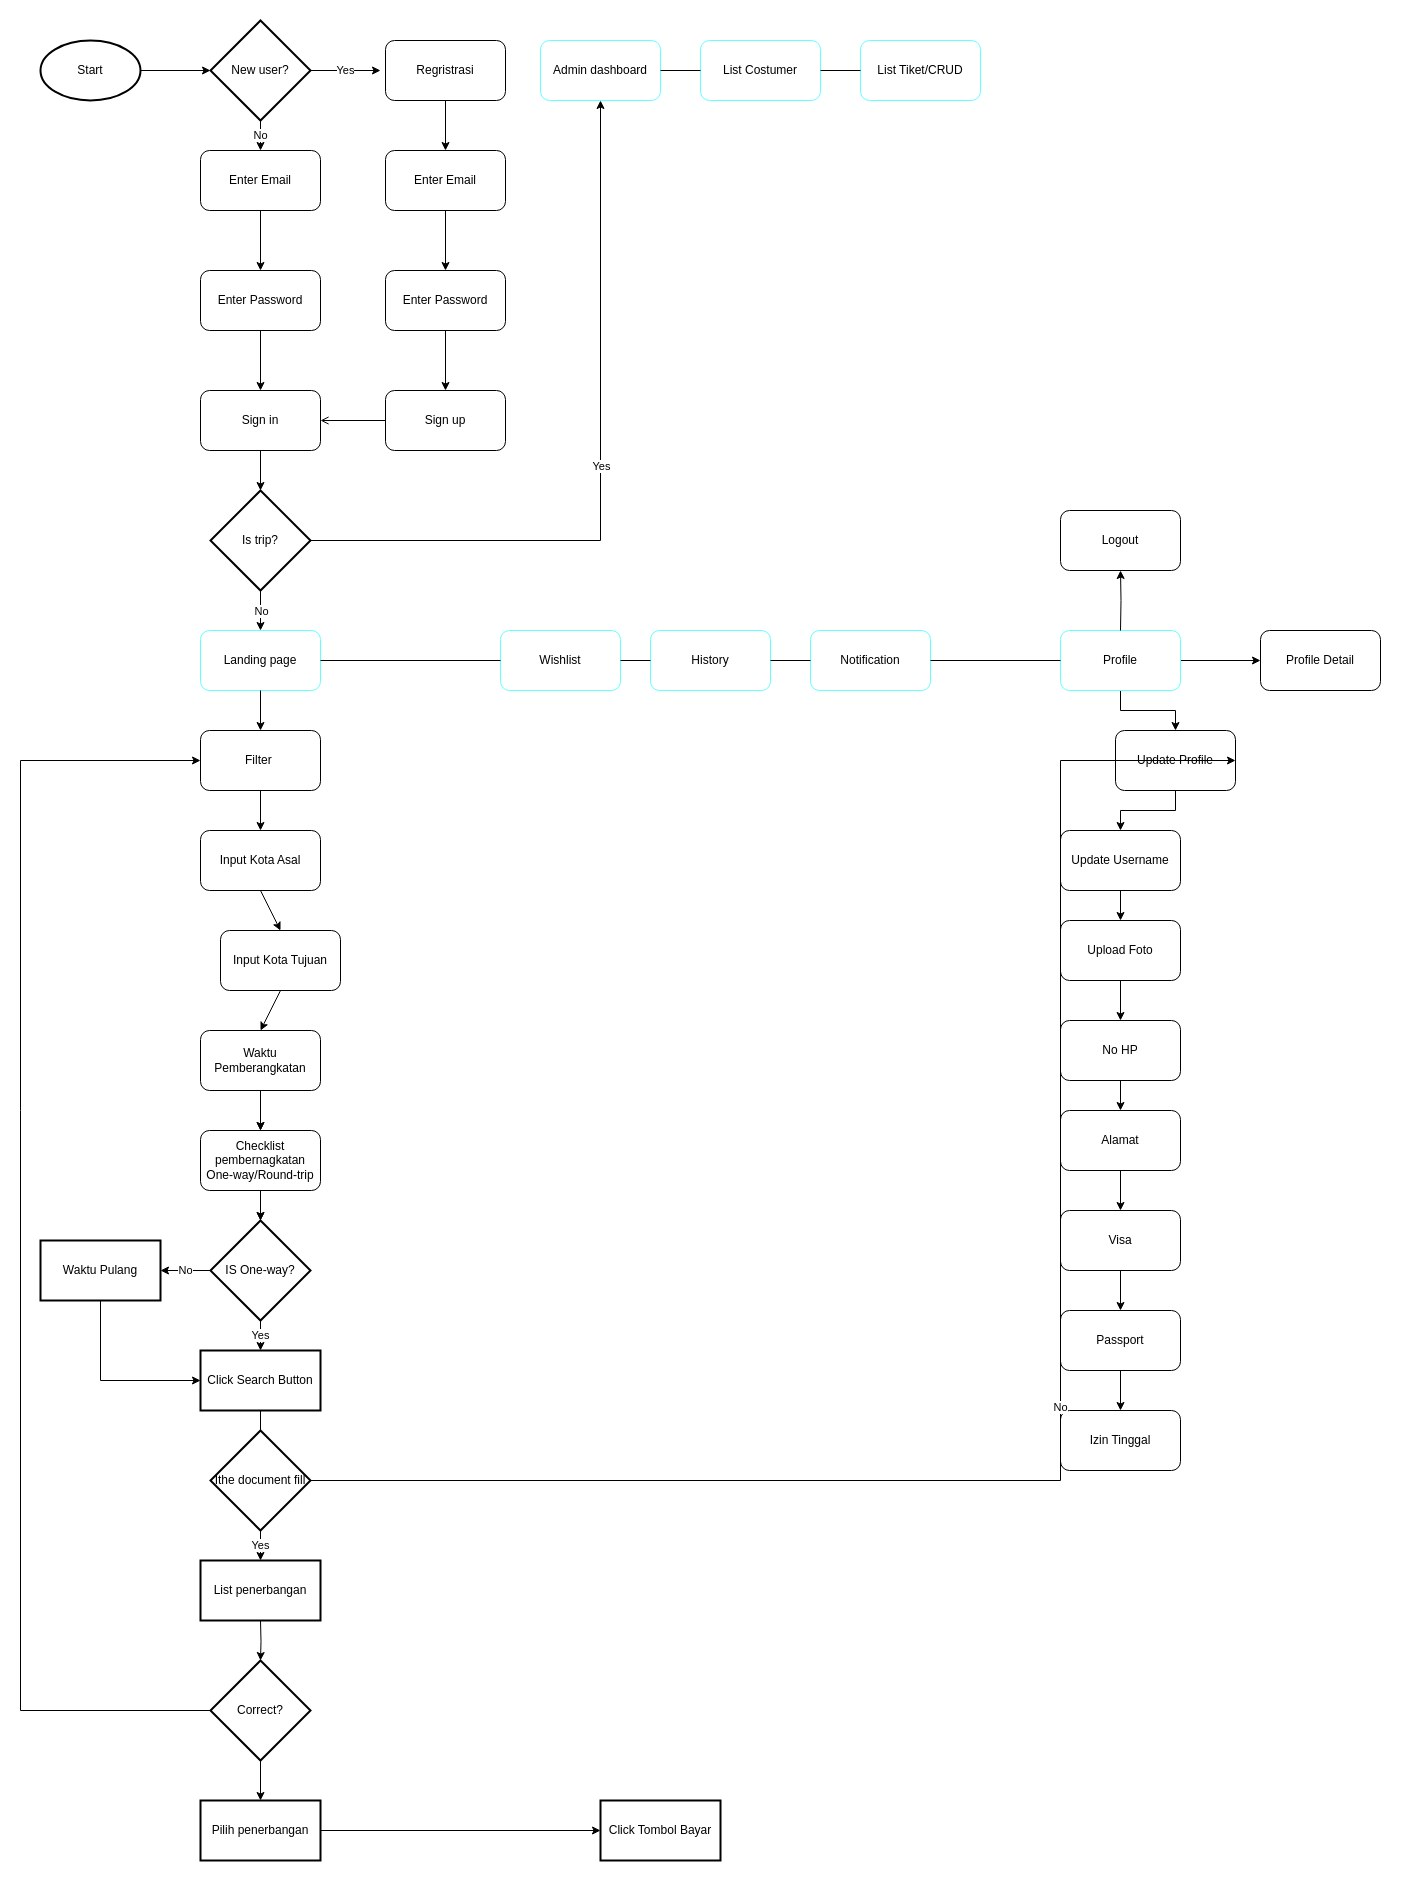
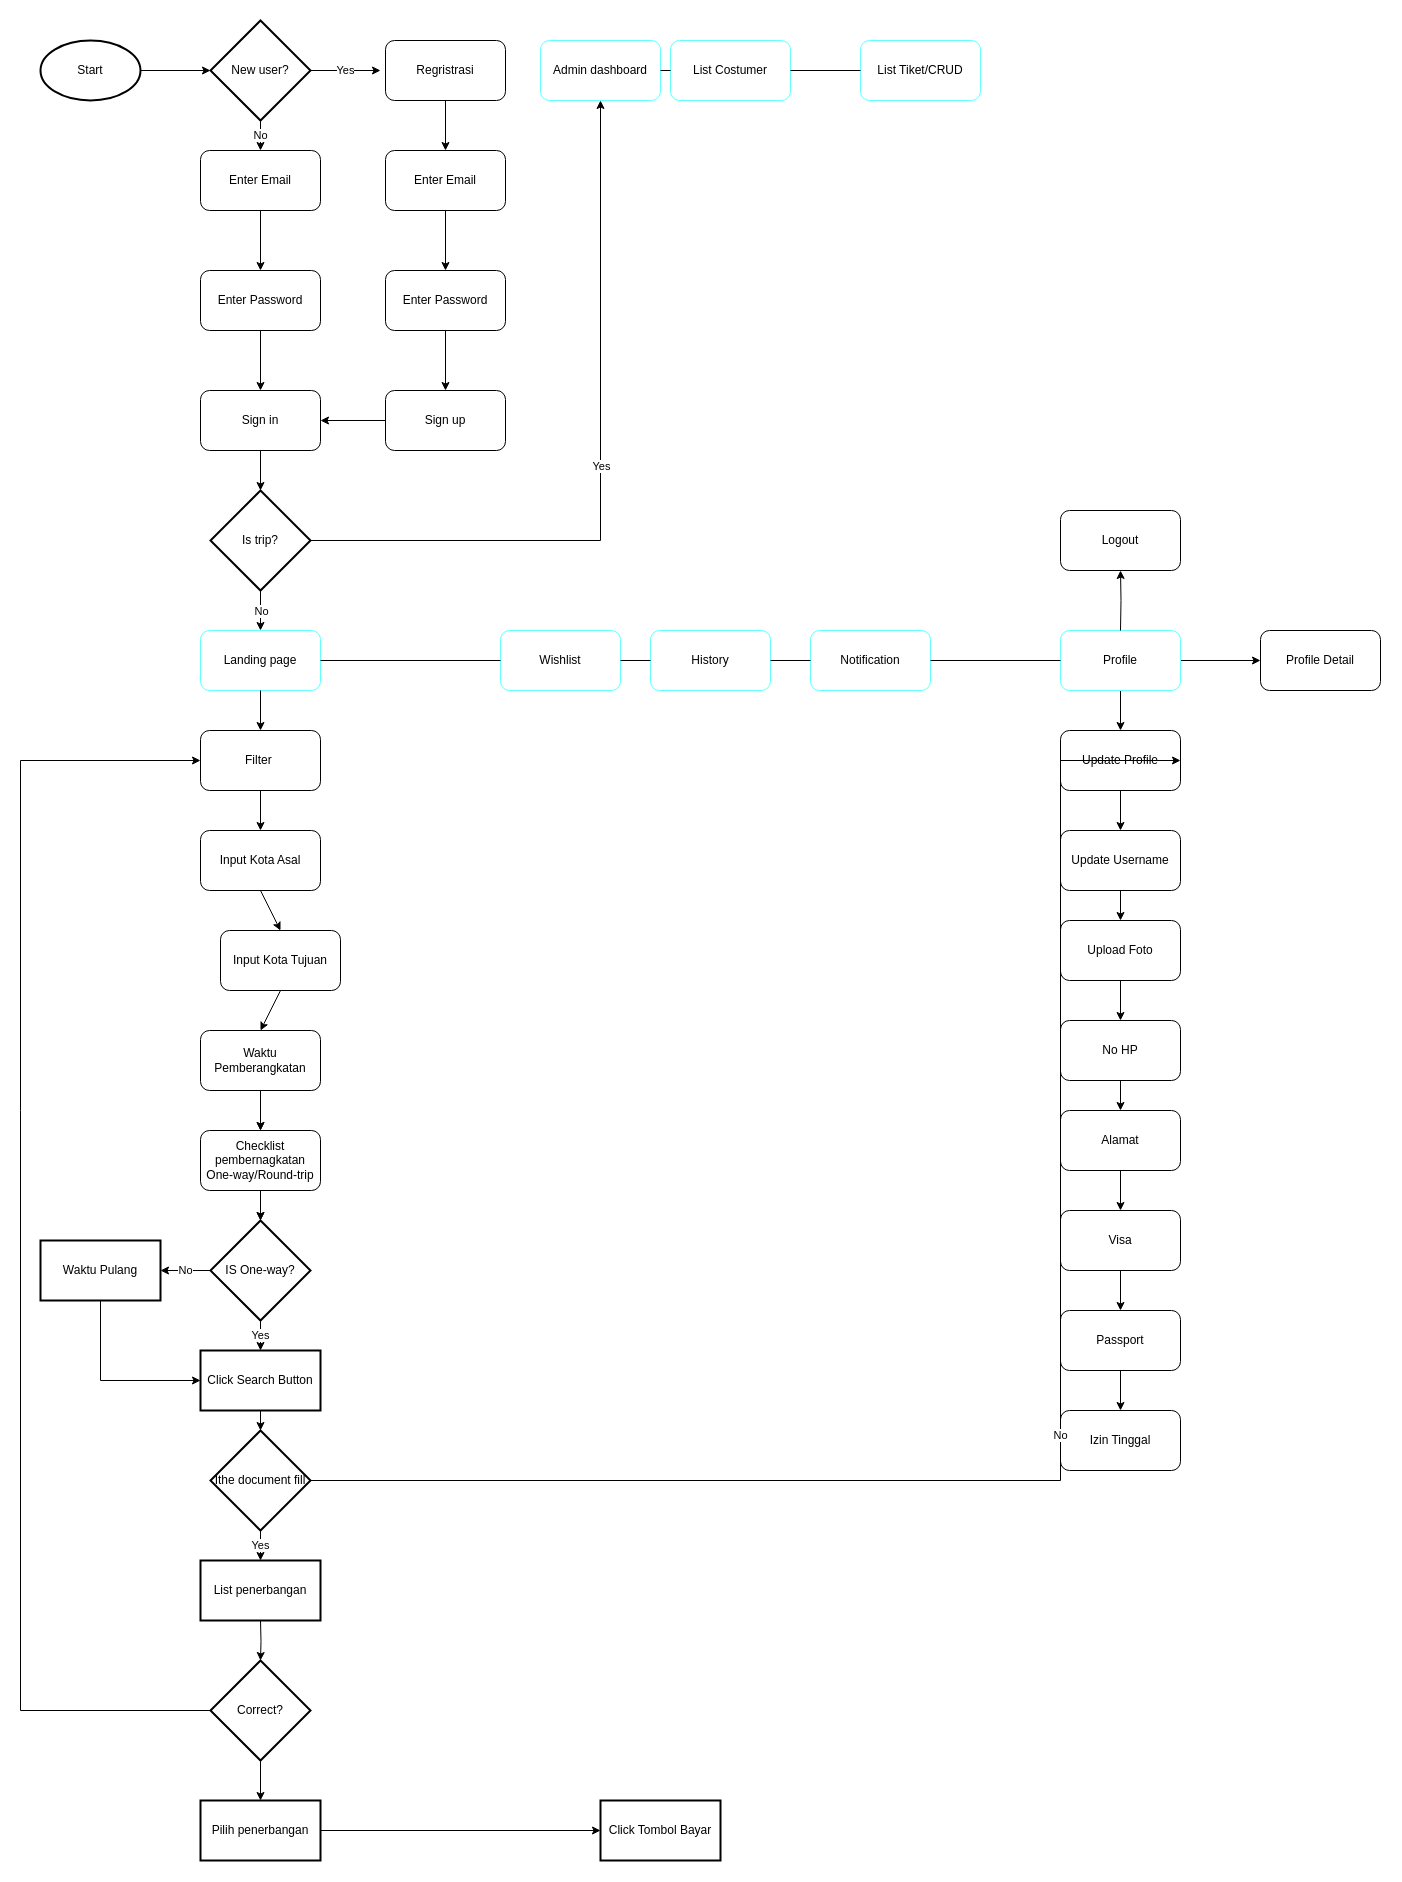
node "List Costumer": moved (761, 71) -> (731, 71)
edge "Sign up" -> "Sign in": arrowhead open -> classic
node "Update Profile": moved (1176, 761) -> (1121, 761)
edge "Click Search Button" -- "Ithe document fill": arrowhead none -> classic
